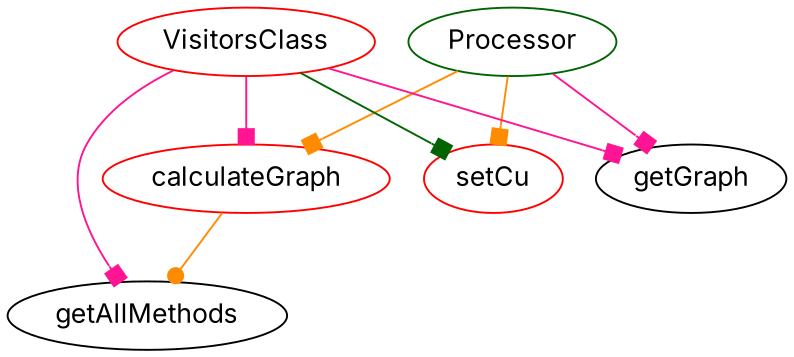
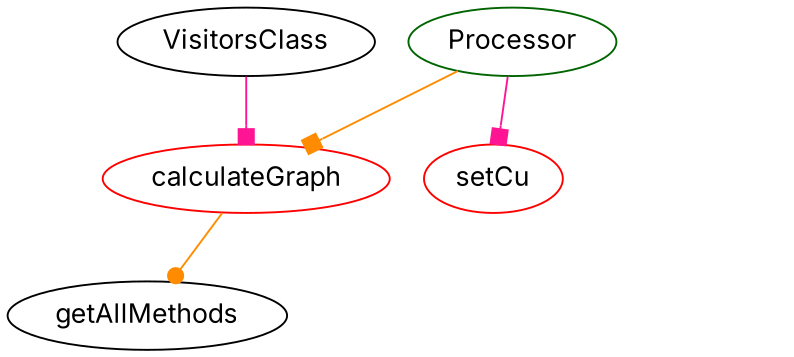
node "VisitorsClass": color red -> black
edge "Processor" -> "setCu": color darkorange -> deeppink
edge "VisitorsClass" -> "setCu": removed
edge "VisitorsClass" -> "getAllMethods": removed
node "getGraph": removed
